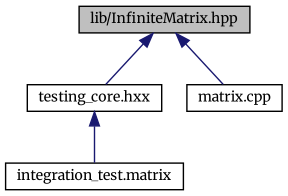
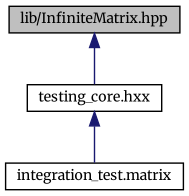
node "matrix.cpp": removed
